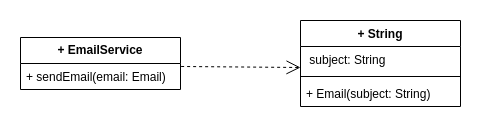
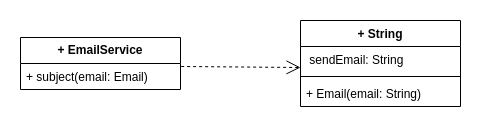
node "subject: String": label "subject: String" -> "sendEmail: String"
node "+ sendEmail(email: Email)": label "+ sendEmail(email: Email)" -> "+ subject(email: Email)"
node "+ Email(subject: String)": label "+ Email(subject: String)" -> "+ Email(email: String)"
